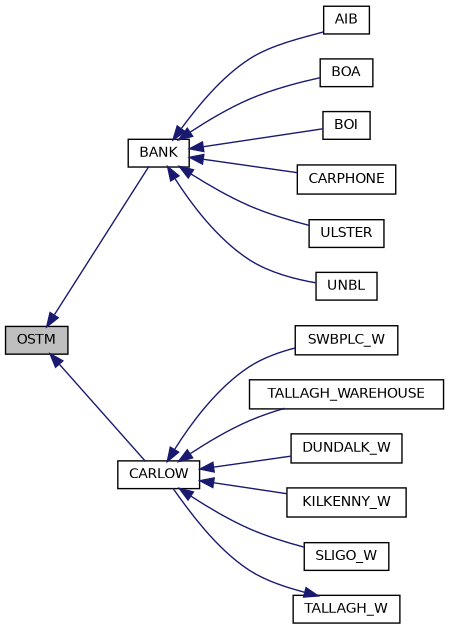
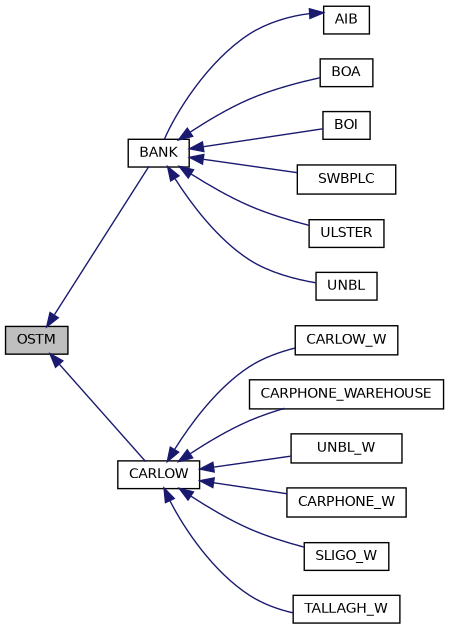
edge "AIB" -> "BANK": reversed
node "CARPHONE": label "CARPHONE" -> "SWBPLC"
node "SWBPLC_W": label "SWBPLC_W" -> "CARLOW_W"
node "TALLAGH_WAREHOUSE": label "TALLAGH_WAREHOUSE" -> "CARPHONE_WAREHOUSE"
node "DUNDALK_W": label "DUNDALK_W" -> "UNBL_W"
node "KILKENNY_W": label "KILKENNY_W" -> "CARPHONE_W"
edge "CARLOW" -> "TALLAGH_W": reversed
